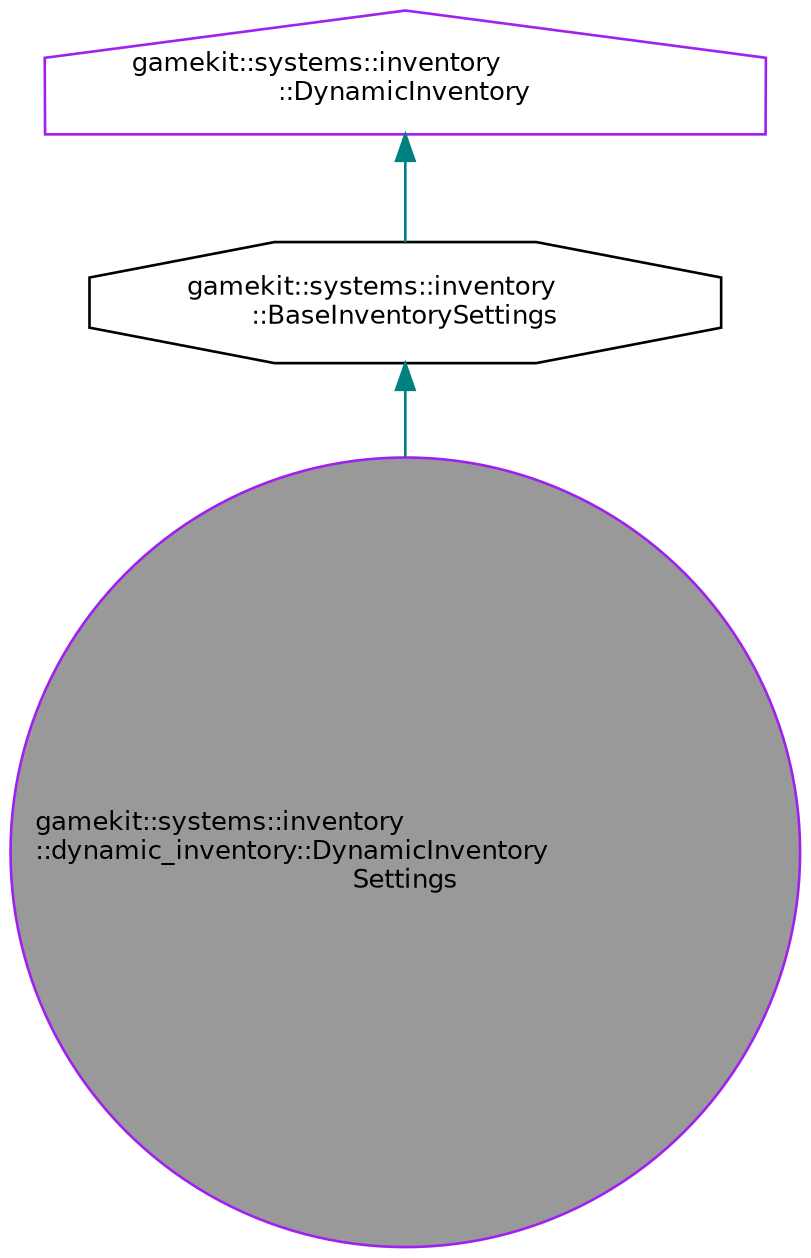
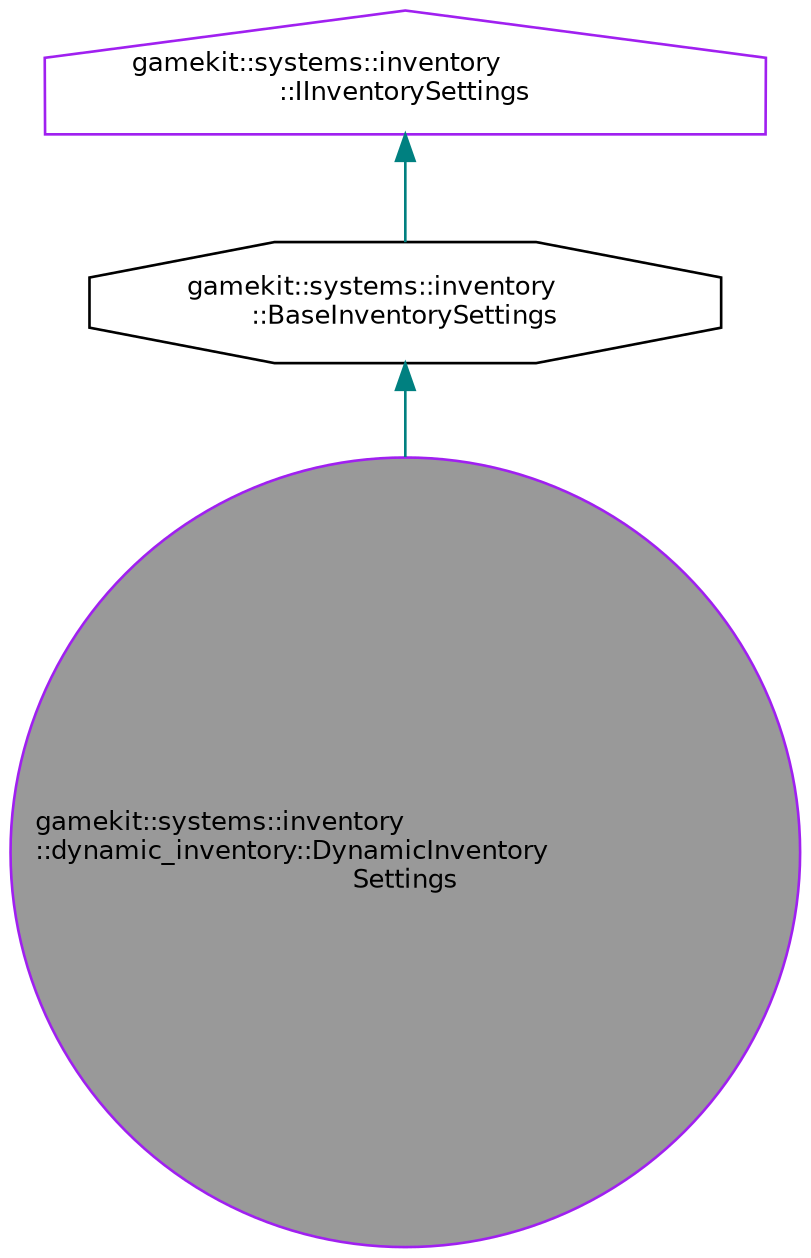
node "gamekit::systems::inventory ::DynamicInventory": label "gamekit::systems::inventory ::DynamicInventory" -> "gamekit::systems::inventory ::IInventorySettings"
